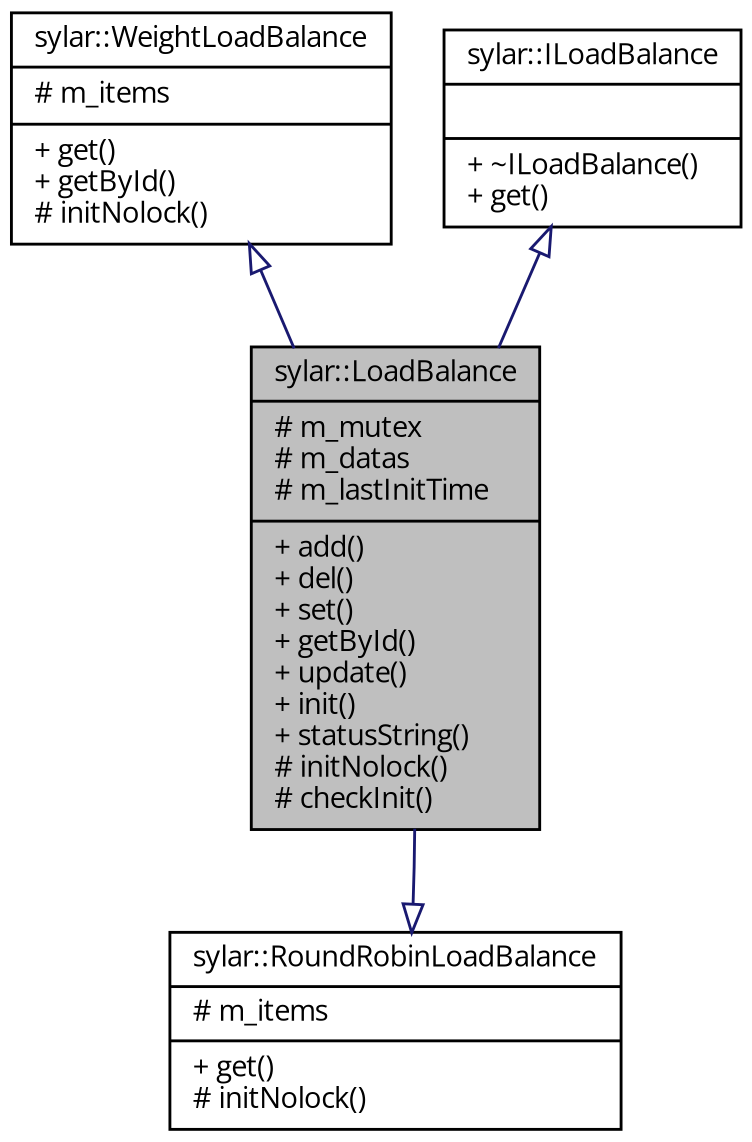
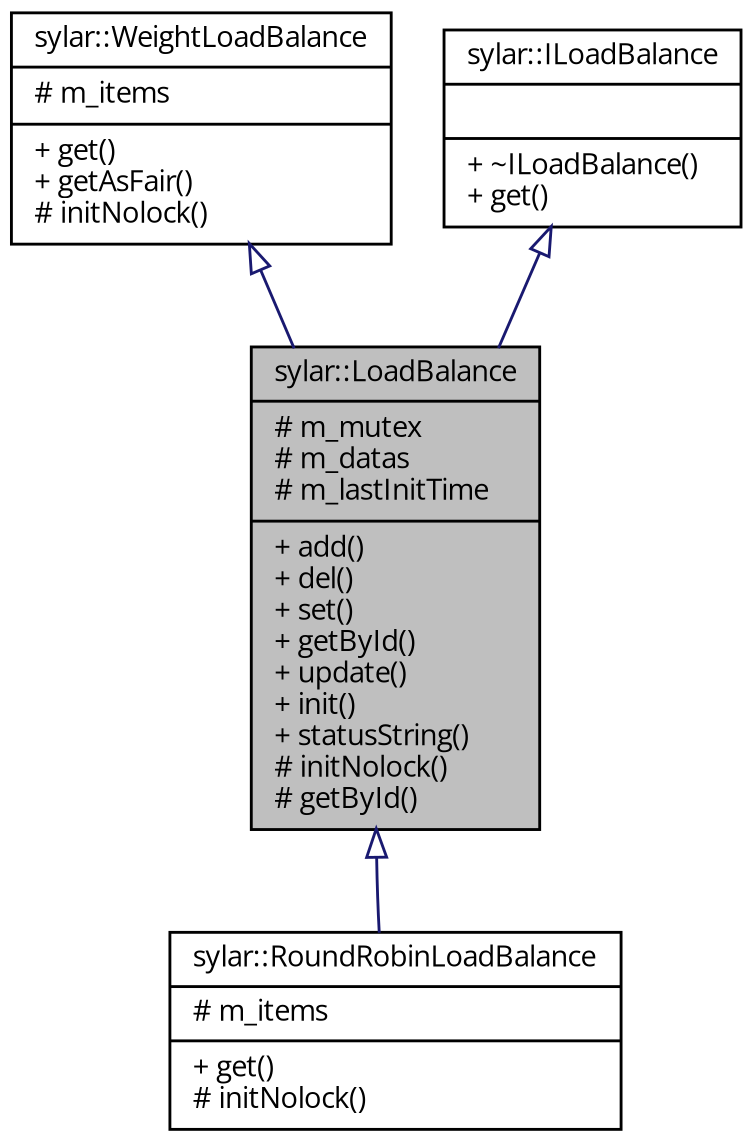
node "sylar::WeightLoadBalance": text "+ getById()" -> "+ getAsFair()"
node "sylar::LoadBalance": text "# checkInit()" -> "# getById()"
edge "sylar::LoadBalance" -> "sylar::RoundRobinLoadBalance": reversed
